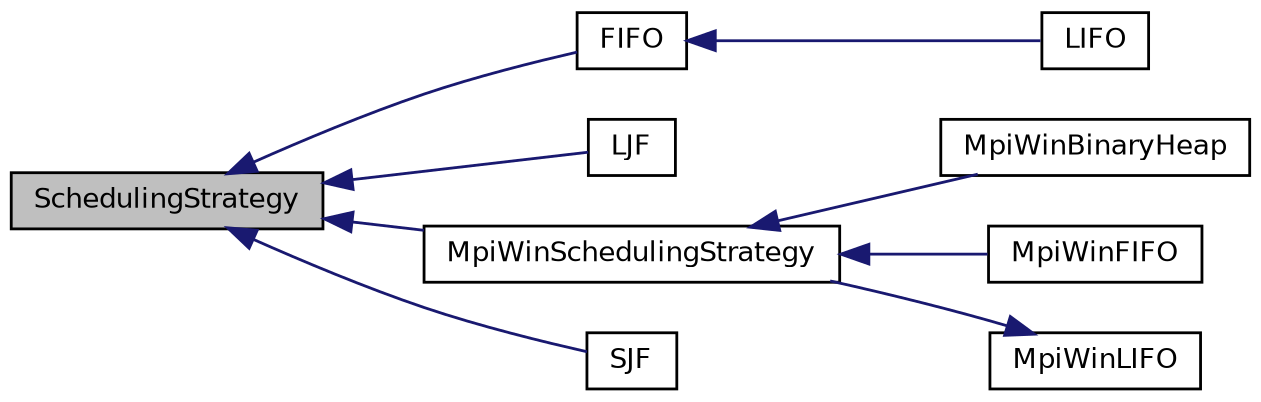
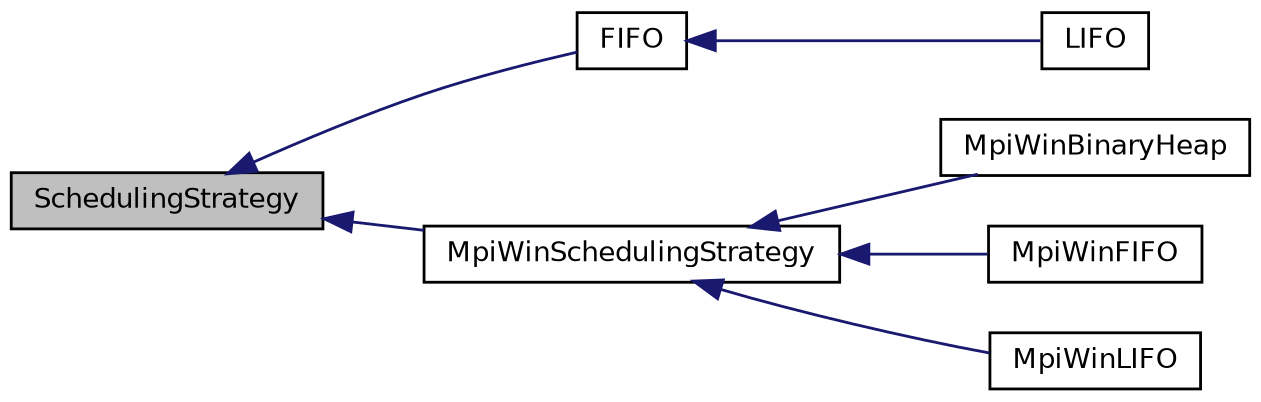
node "LJF": removed
edge "MpiWinSchedulingStrategy" -> "MpiWinLIFO": reversed
node "SJF": removed
